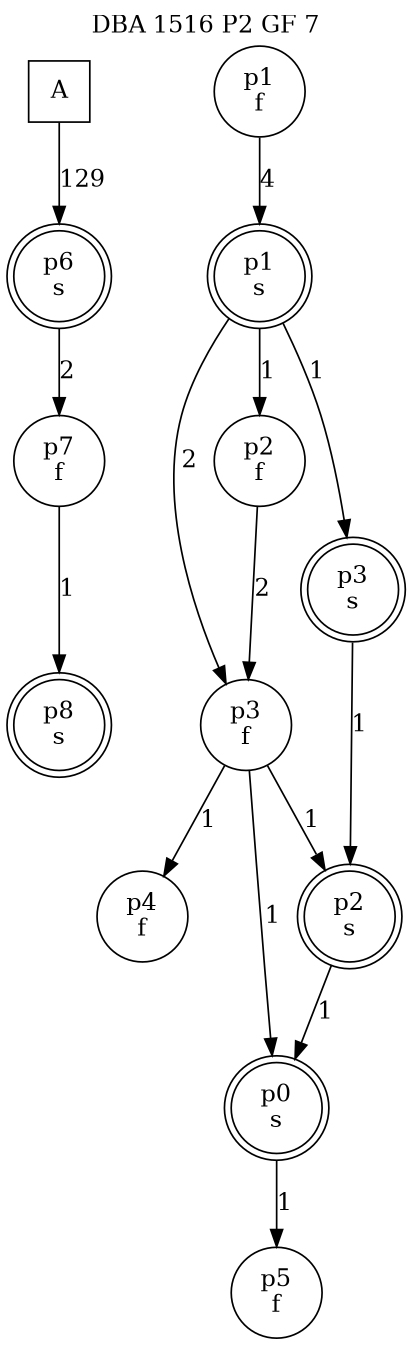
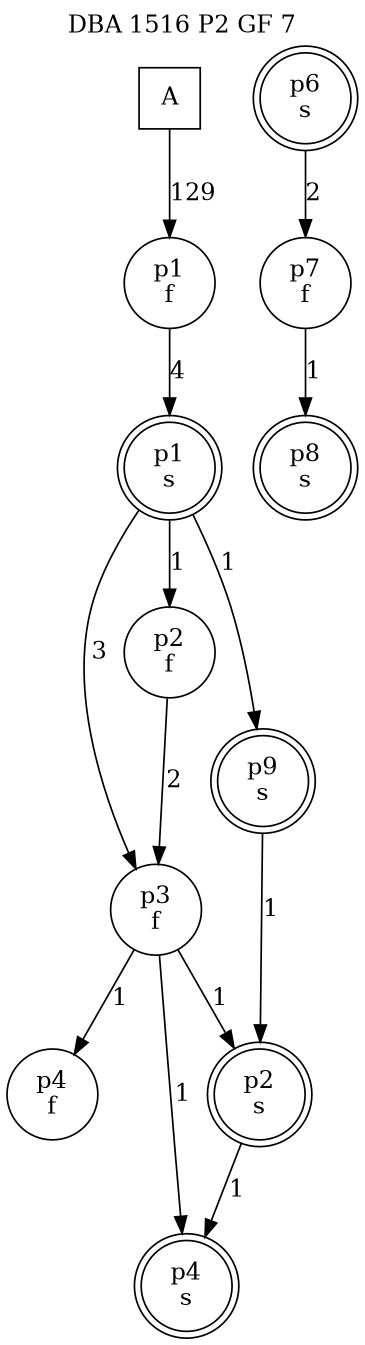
edge "A" -> "p6 s": now "A" -> "p1 f"
edge "p1 s" -> "p3 f": label "2" -> "3"
node "p3 s": label "p3 s" -> "p9 s"
node "p0 s": label "p0 s" -> "p4 s"
node "p5 f": removed
